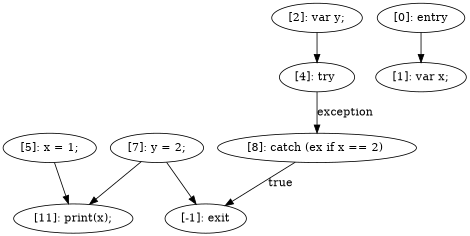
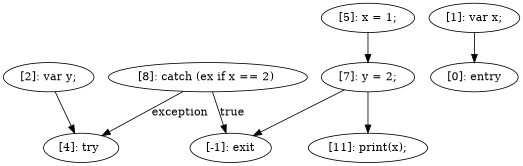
edge "[0]: entry" -> "[1]: var x;": reversed
edge "[4]: try" -> "[8]: catch (ex if x == 2)": reversed
edge "[5]: x = 1;" -> "[11]: print(x);": now "[5]: x = 1;" -> "[7]: y = 2;"
